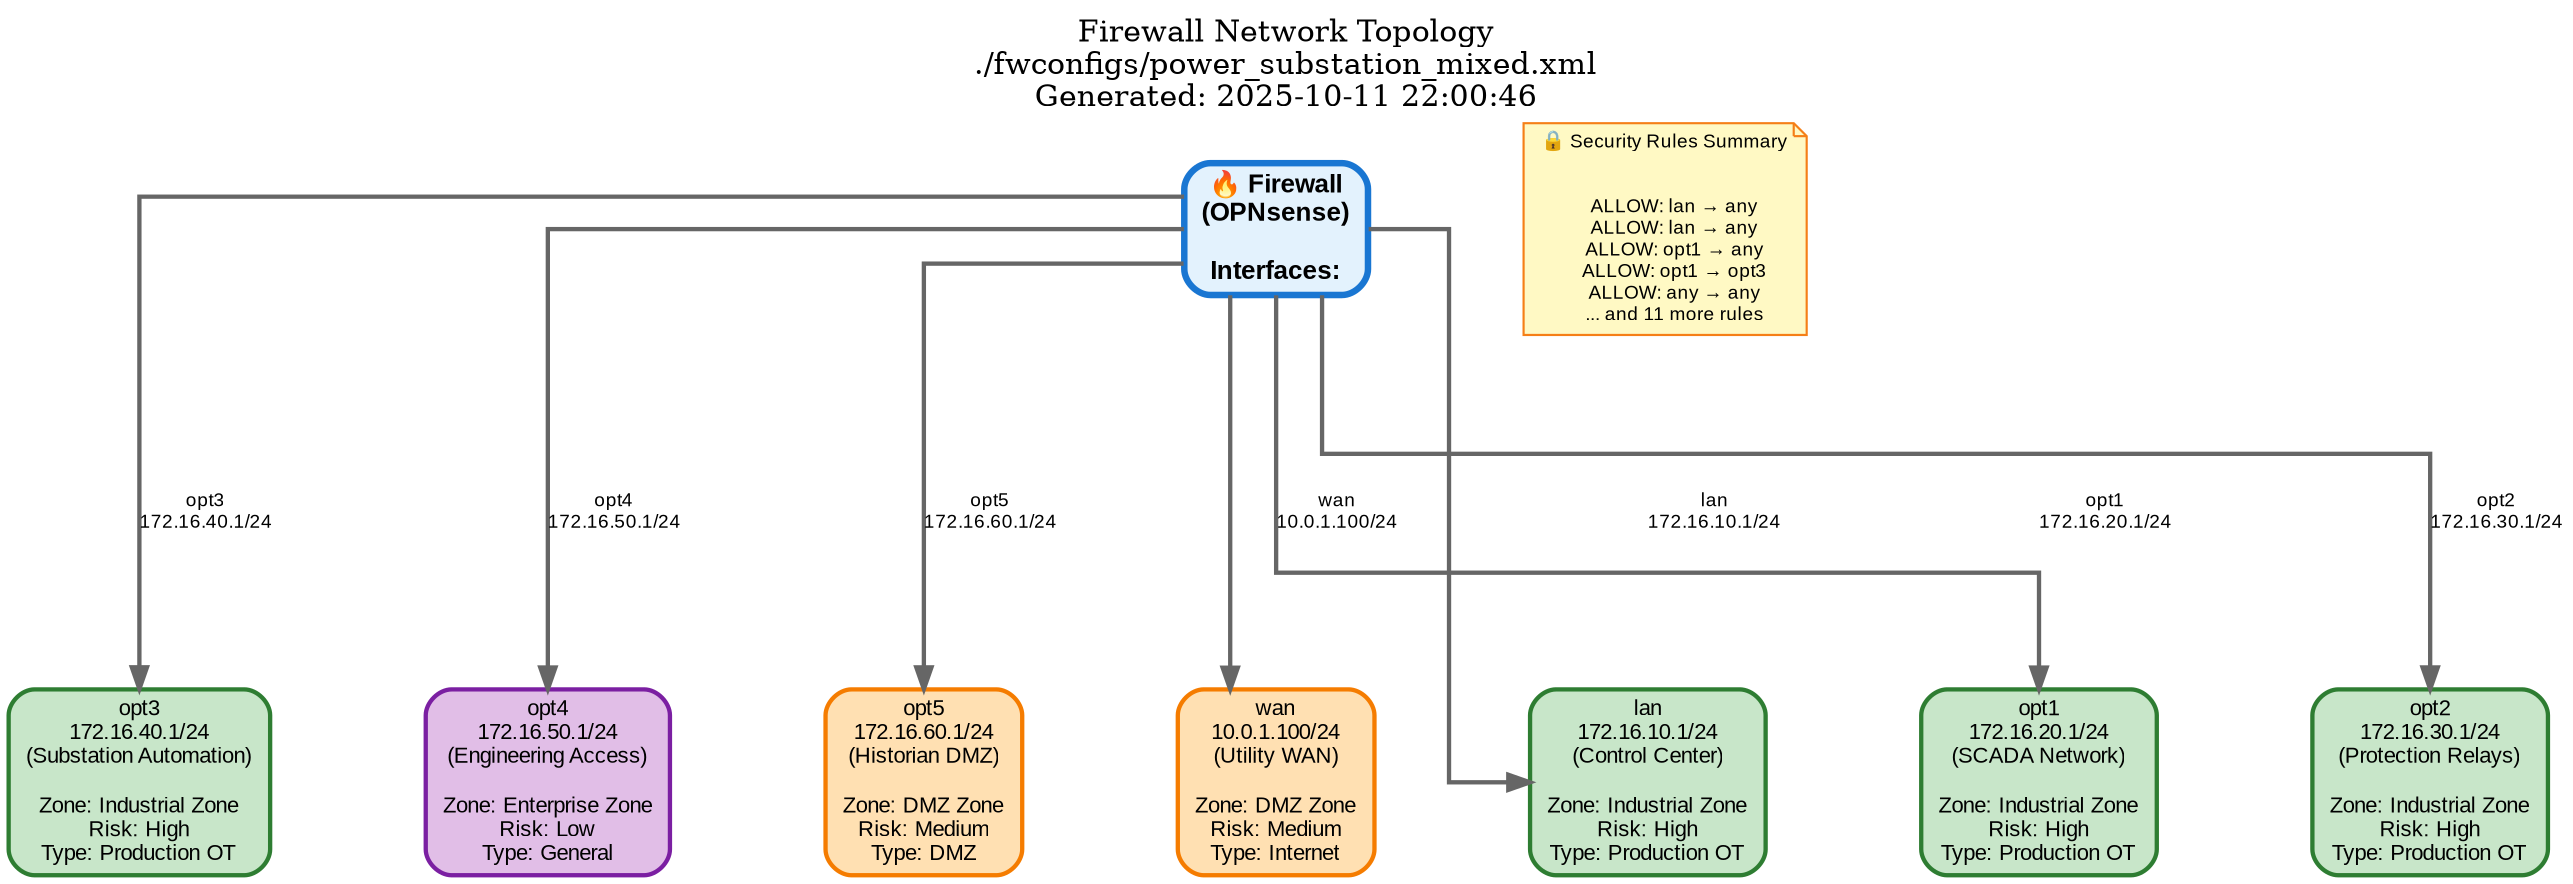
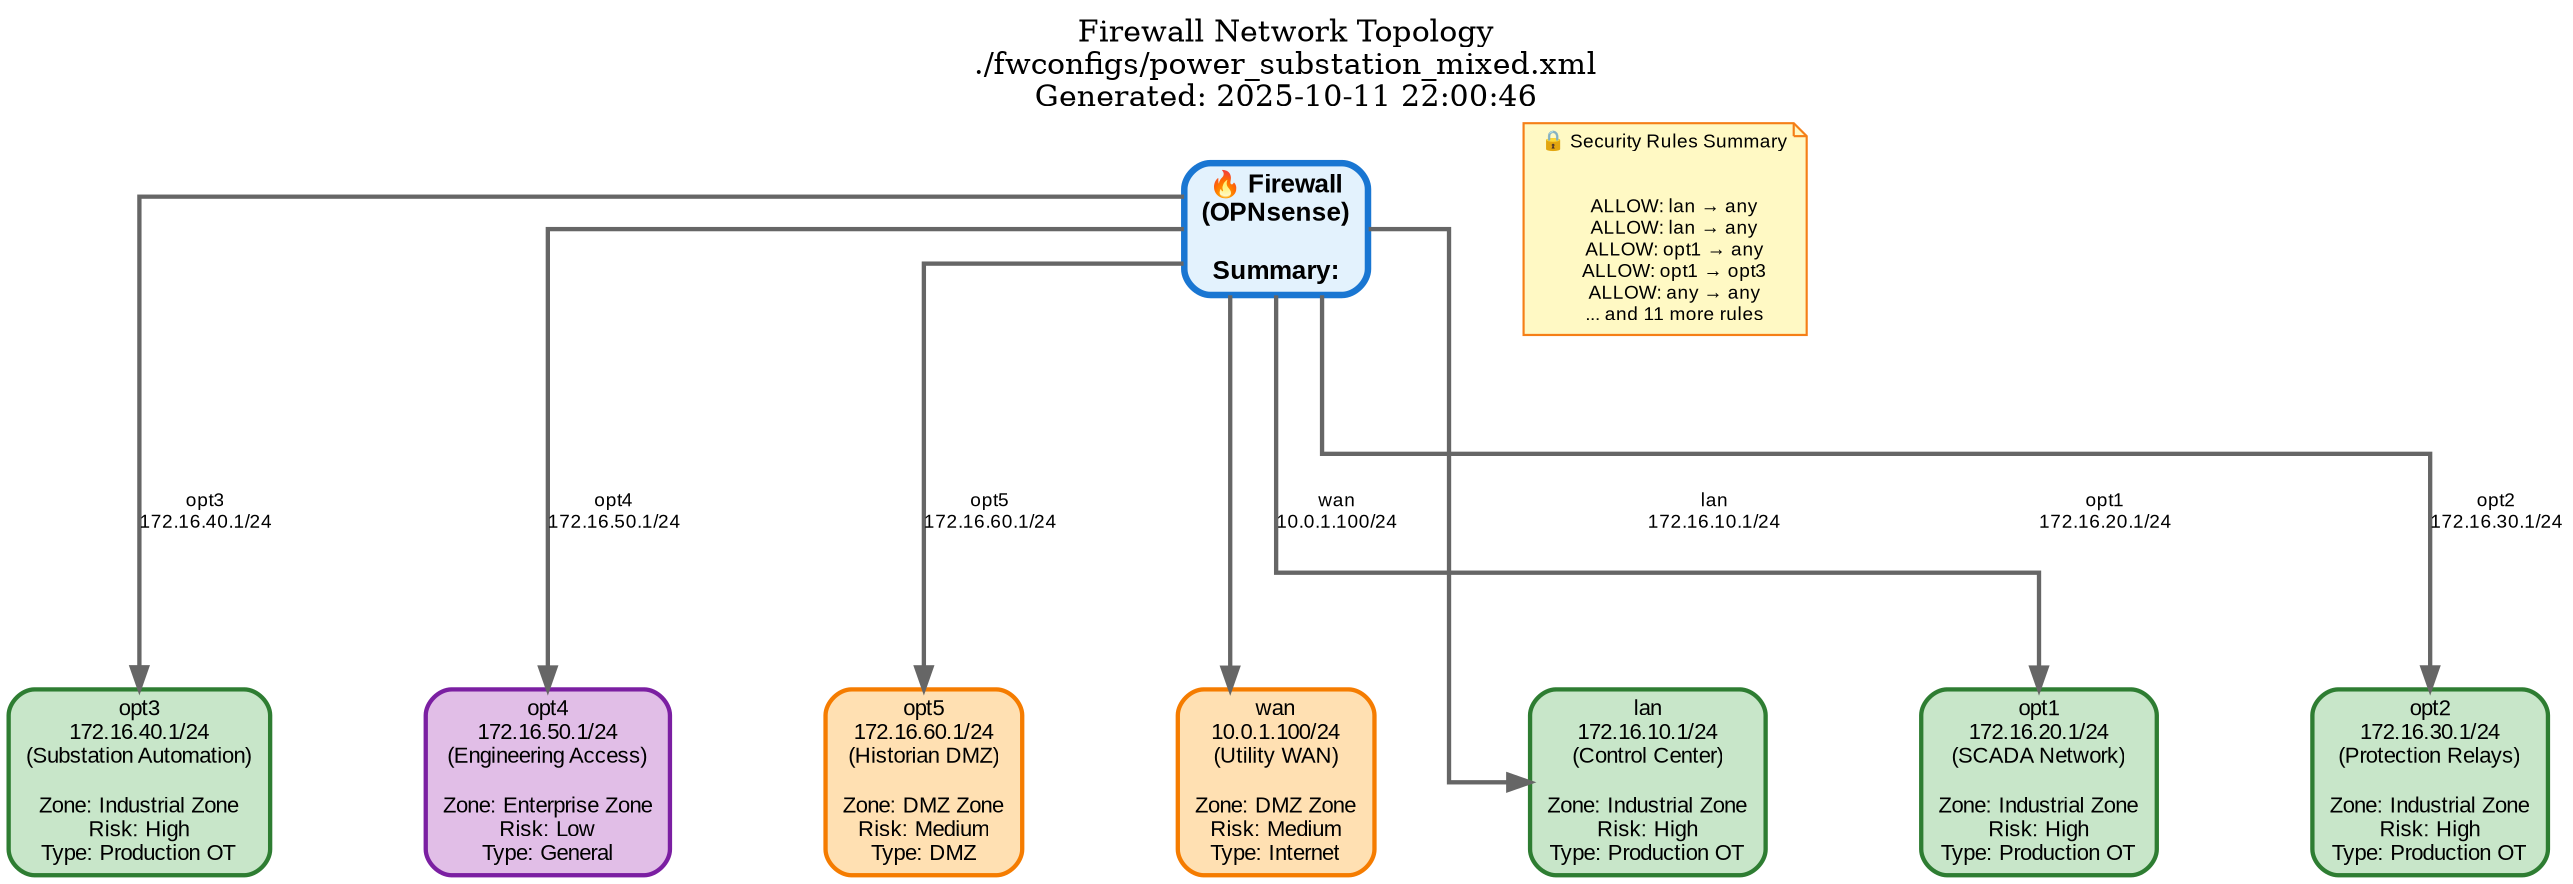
node "🔥 Firewall (OPNsense) Interfaces:": label "🔥 Firewall (OPNsense) Interfaces:" -> "🔥 Firewall (OPNsense) Summary:"
